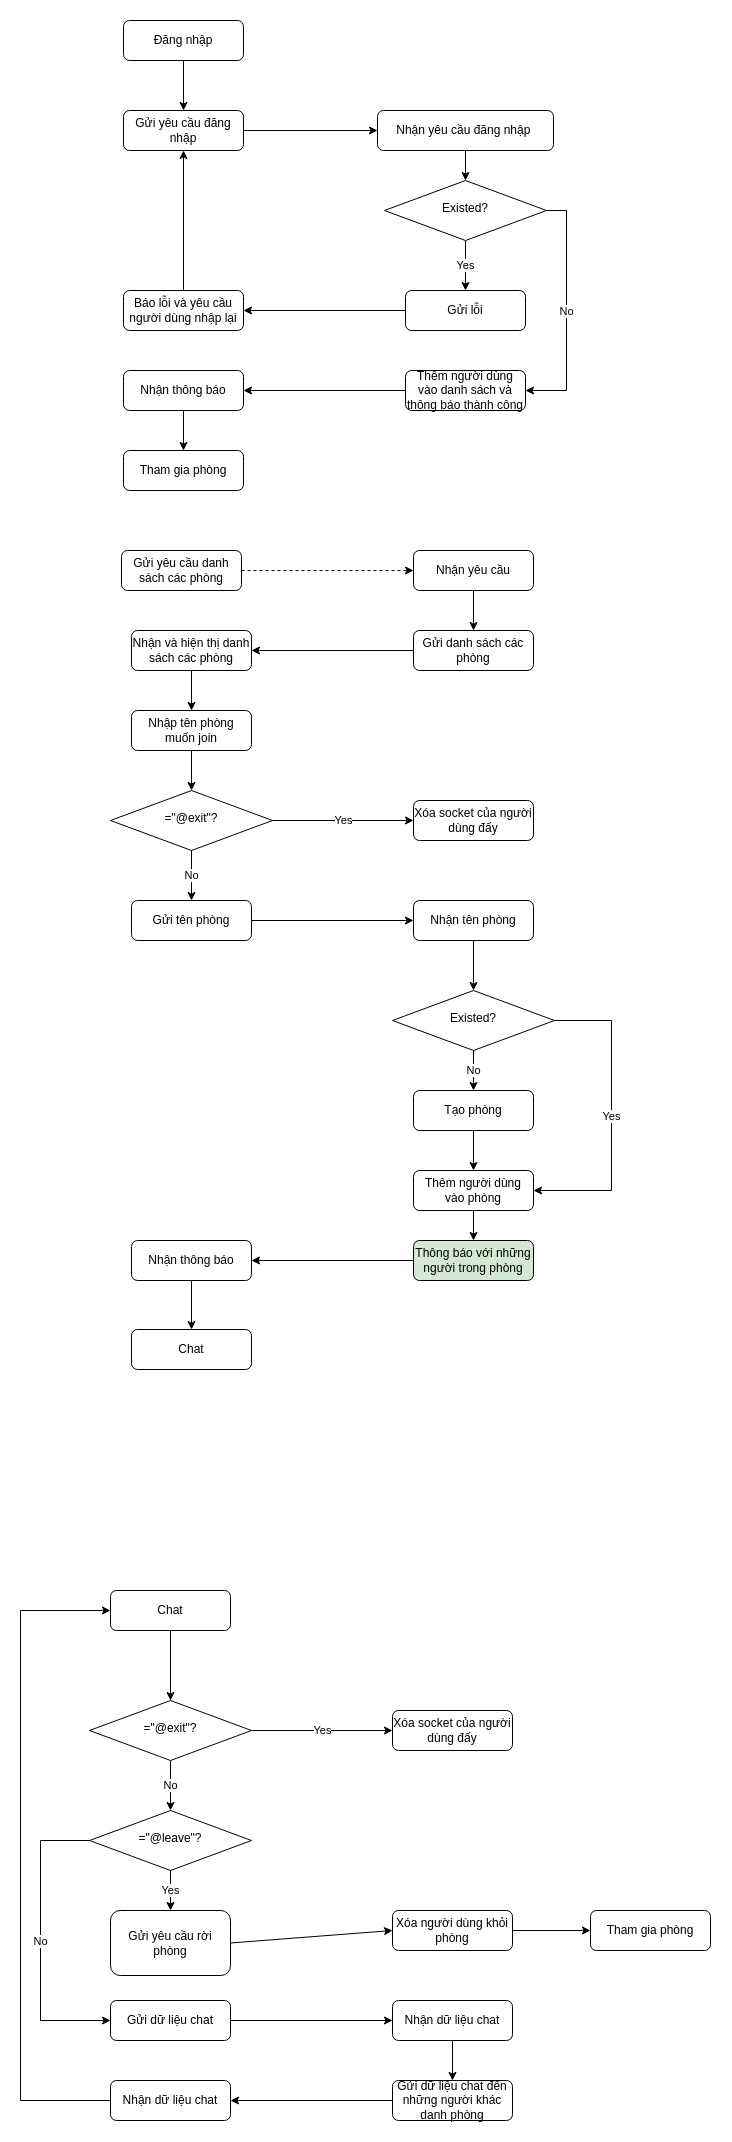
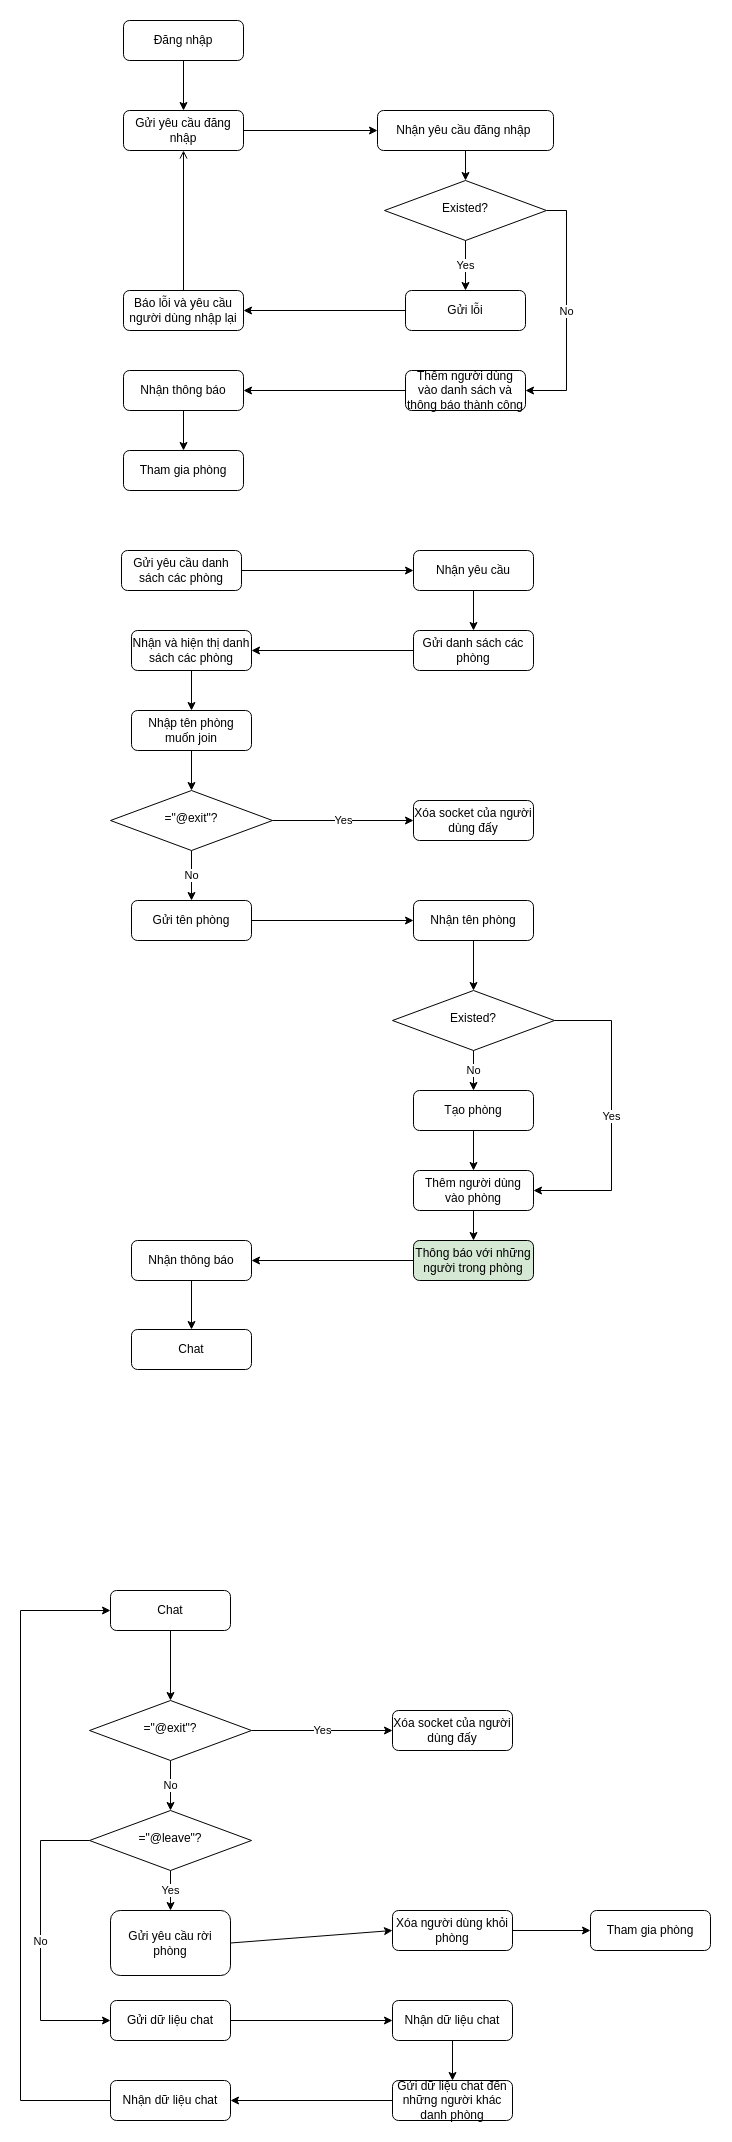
edge "Báo lỗi và yêu cầu người dùng nhập lại" -> "Gửi yêu cầu đăng nhập": arrowhead classic -> open
edge "Gửi yêu cầu danh sách các phòng" -> "Nhận yêu cầu": style dashed -> solid
